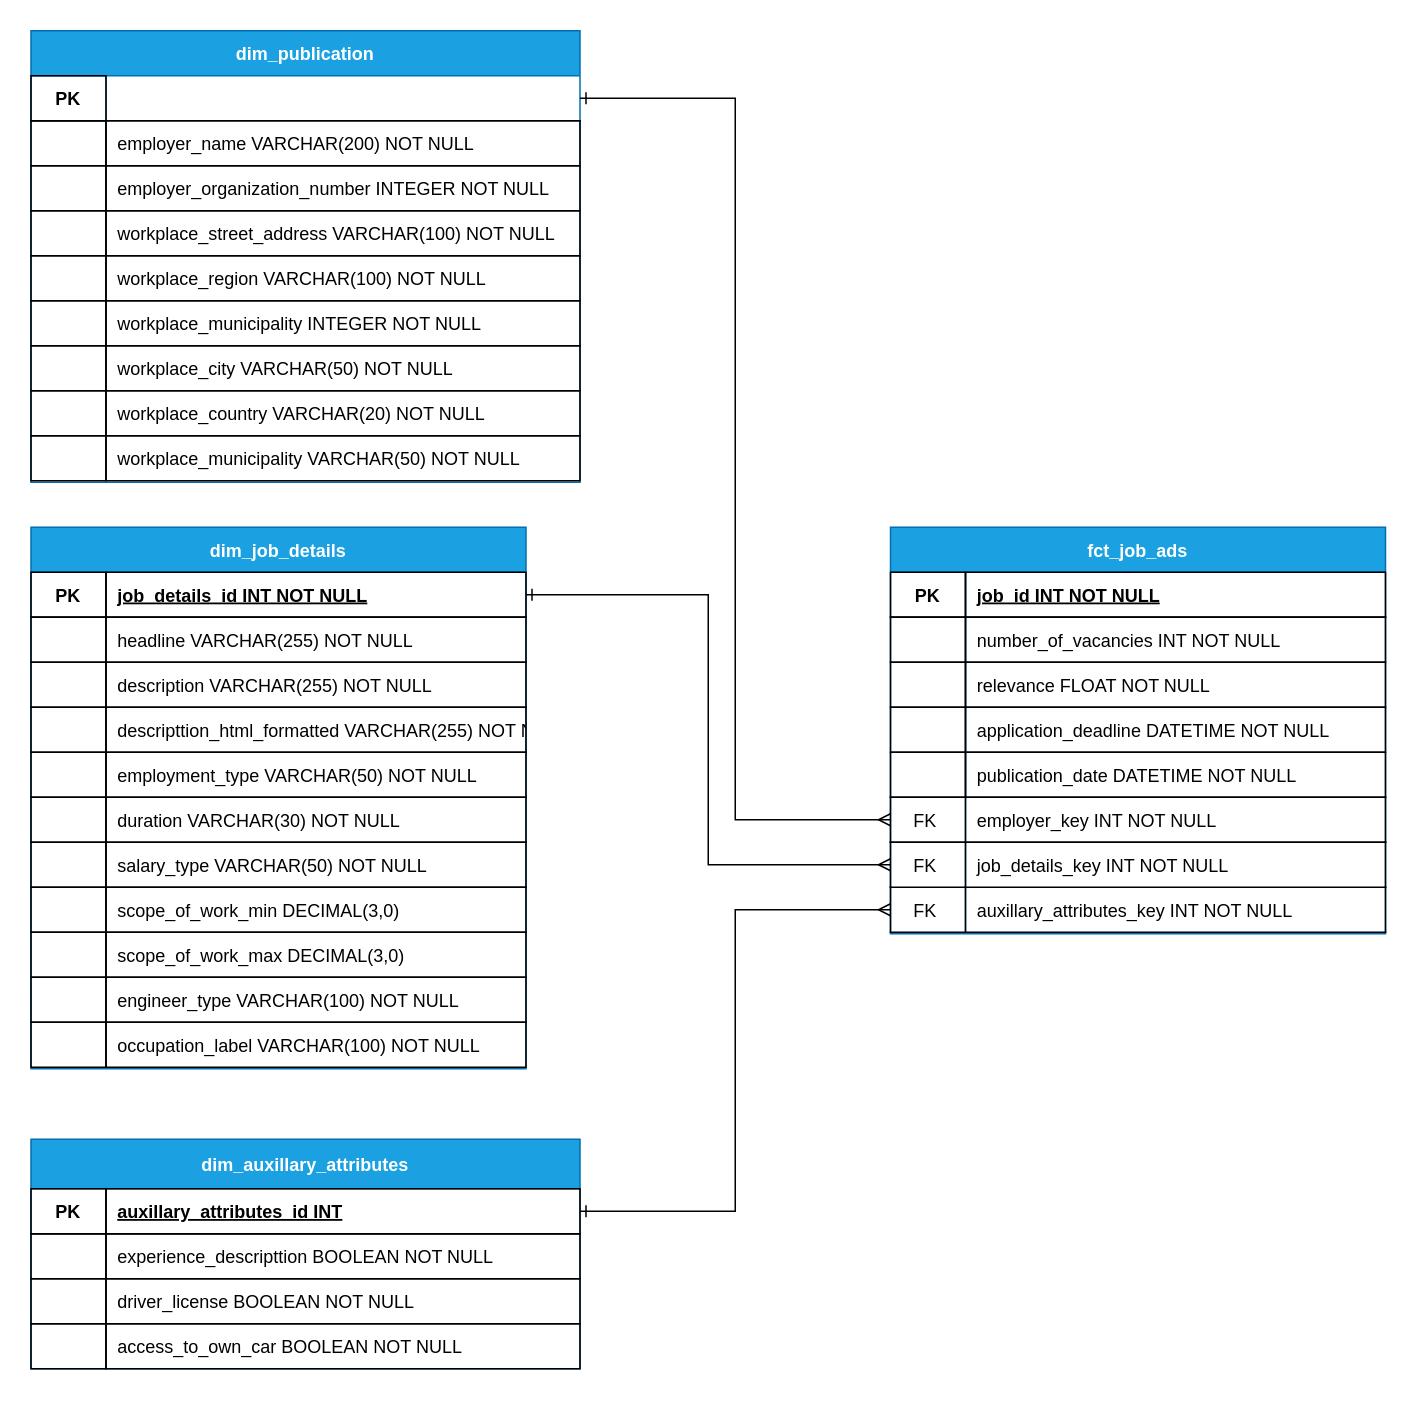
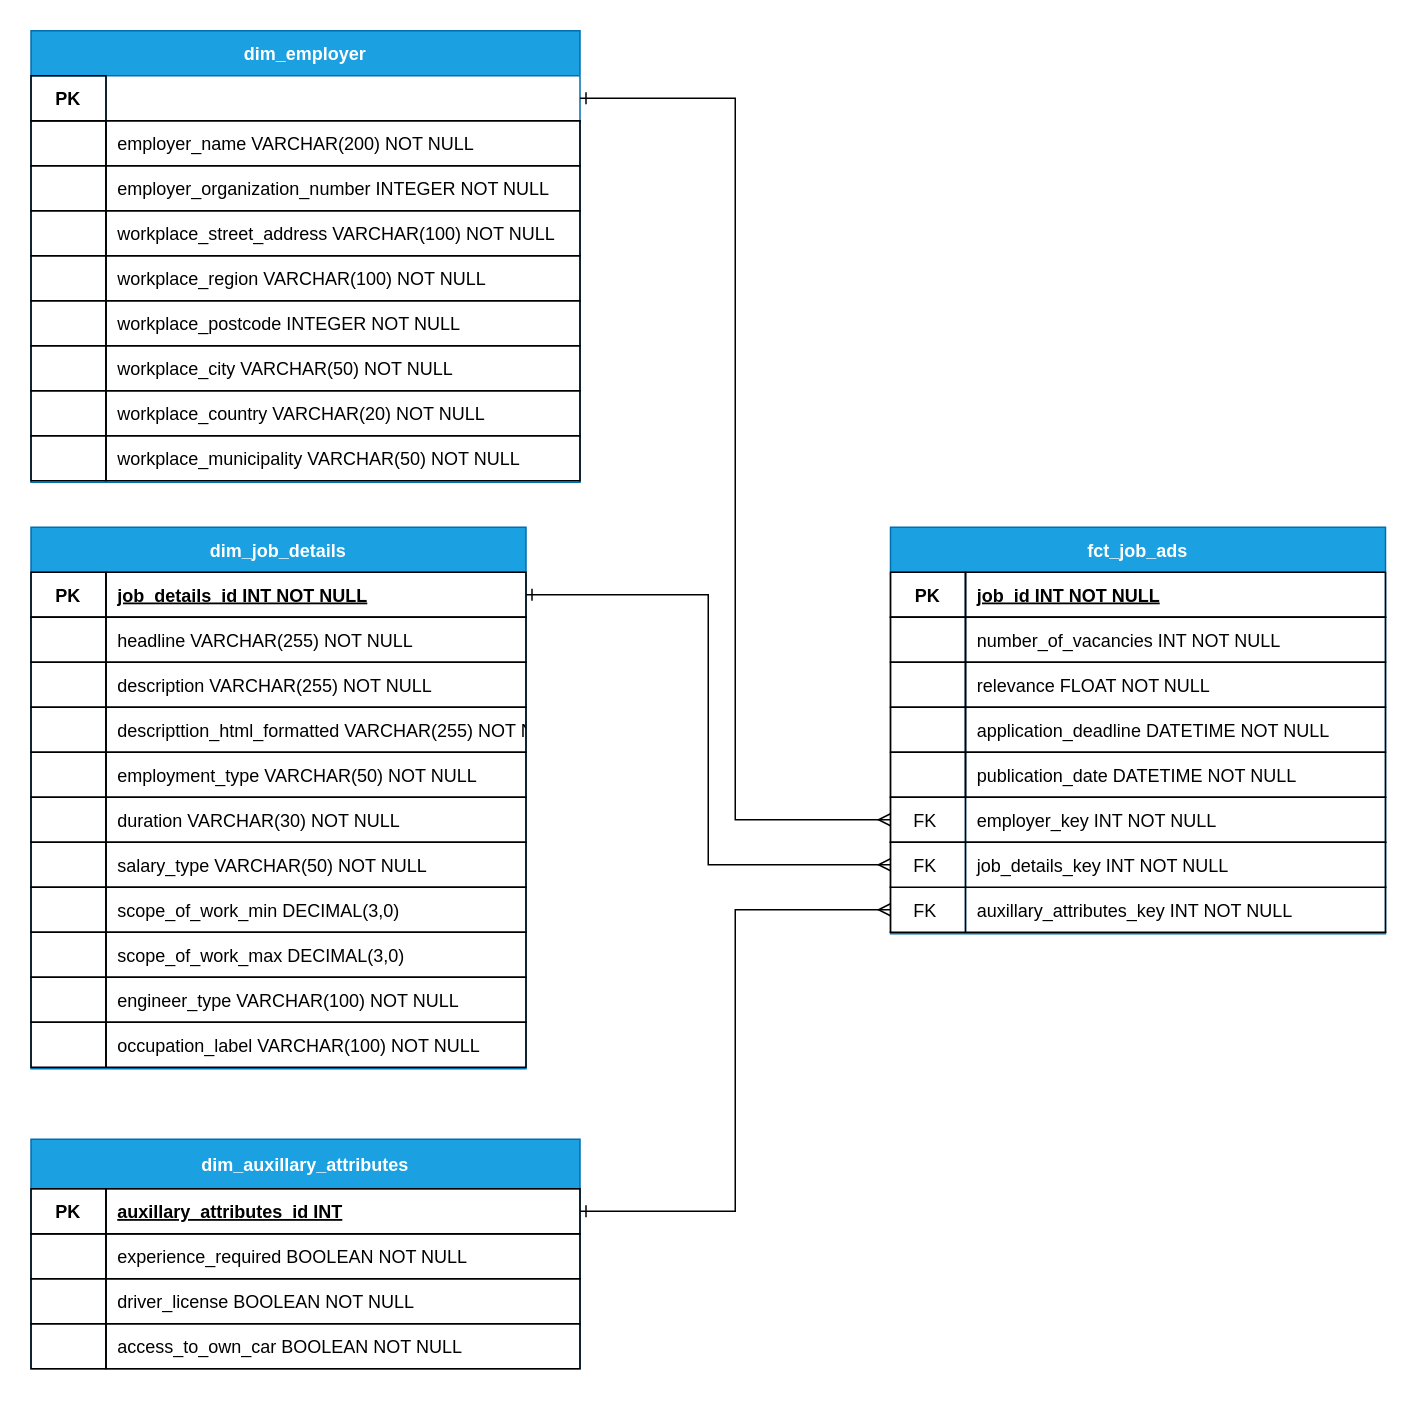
node "dim_publication": label "dim_publication" -> "dim_employer"
node "workplace_municipality INTEGER NOT NULL": label "workplace_municipality INTEGER NOT NULL" -> "workplace_postcode INTEGER NOT NULL"
node "experience_descripttion BOOLEAN NOT NULL": label "experience_descripttion BOOLEAN NOT NULL" -> "experience_required BOOLEAN NOT NULL"
